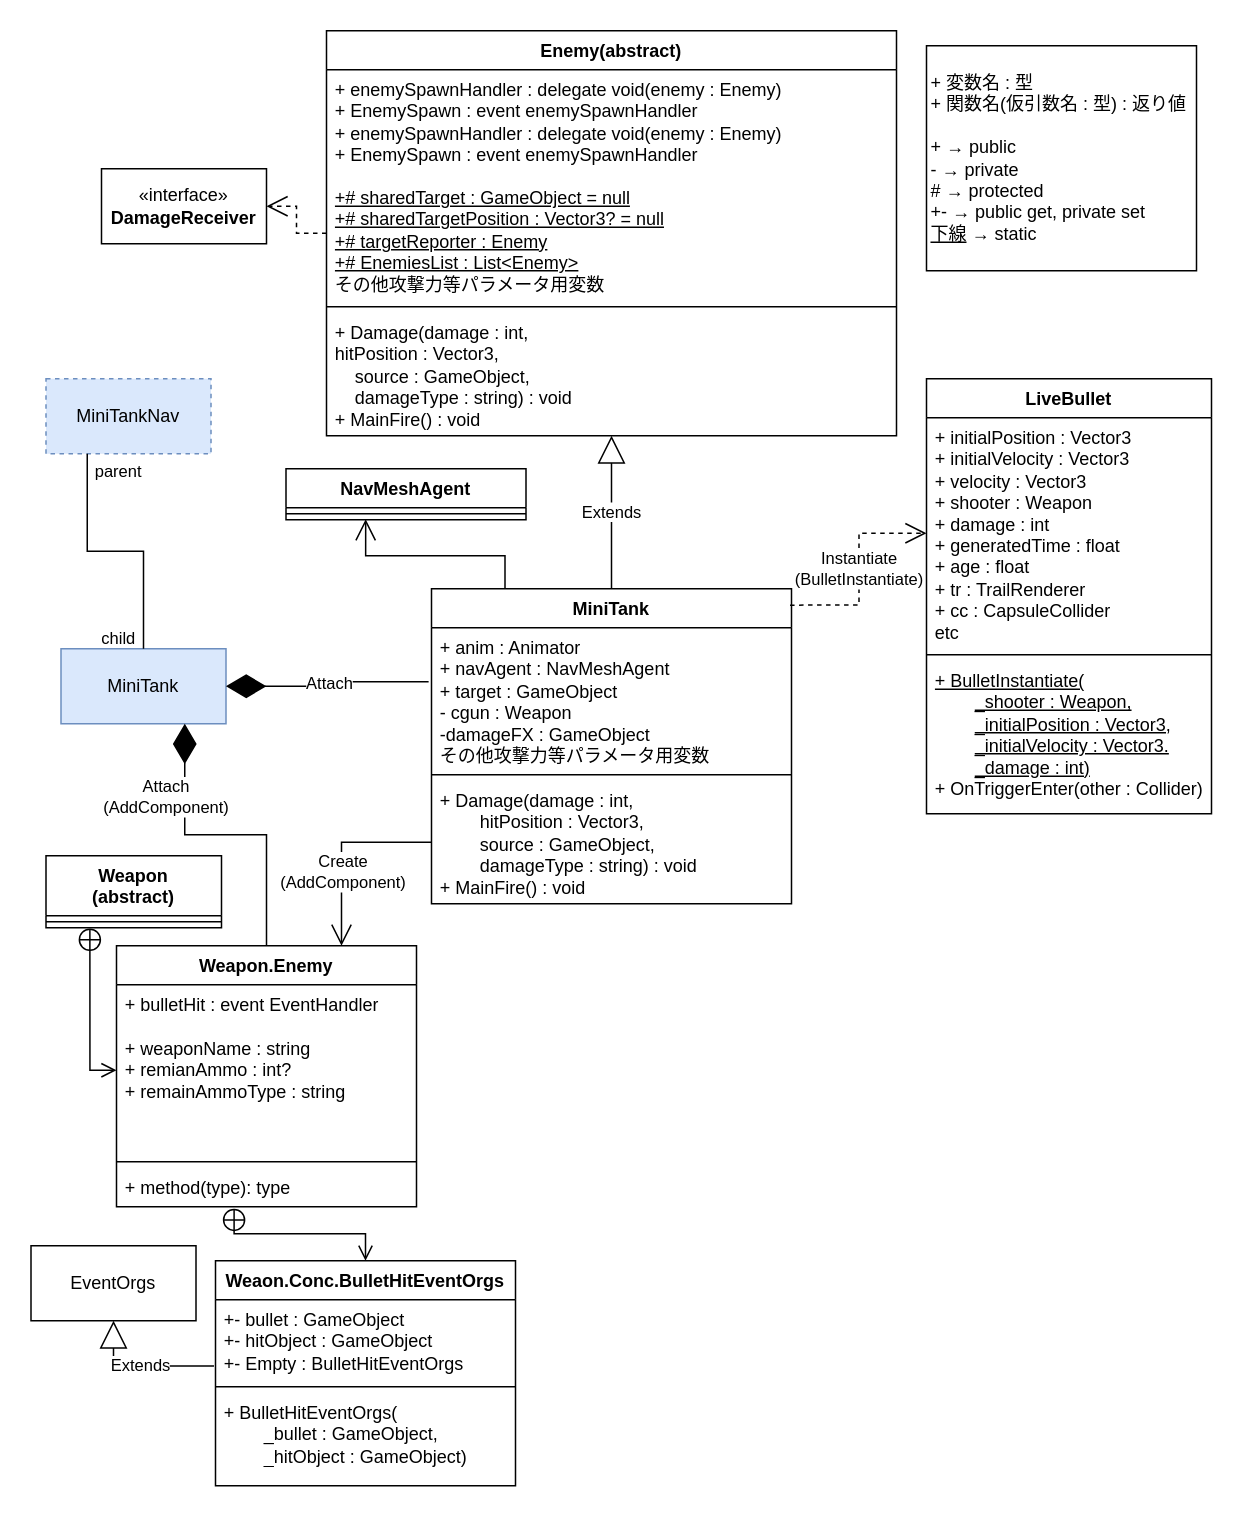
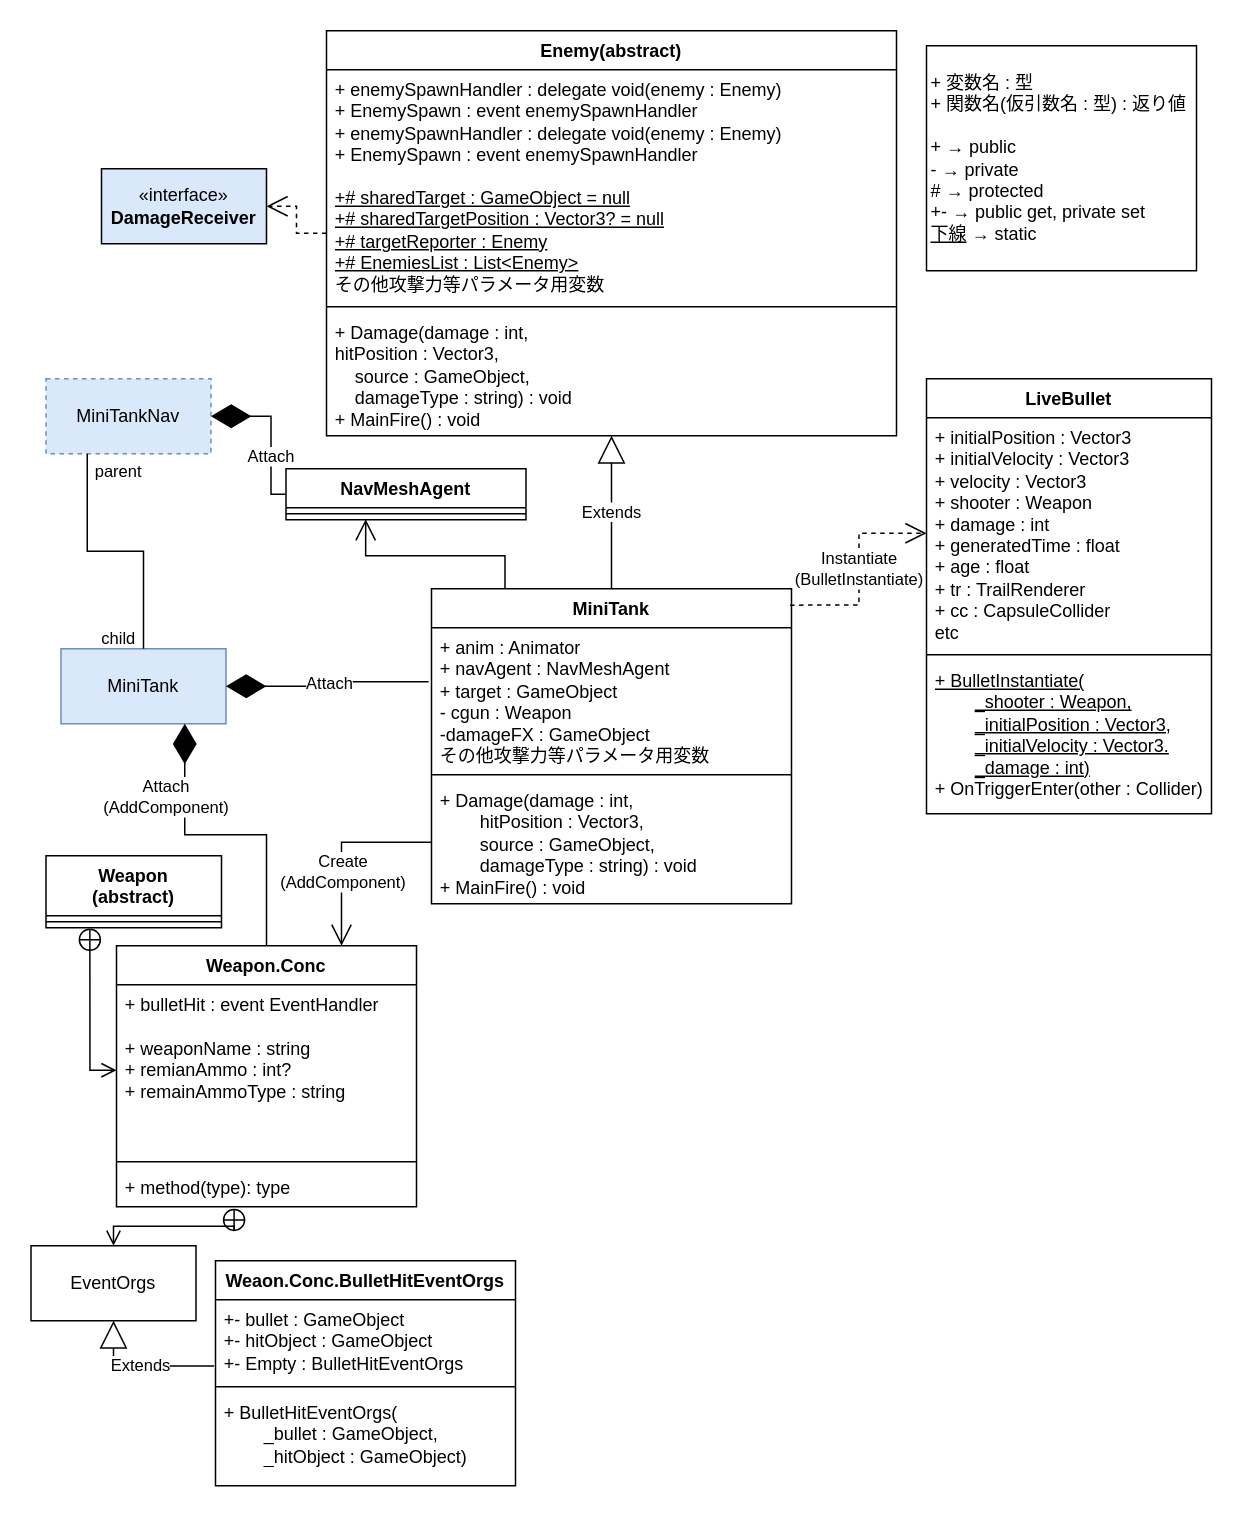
node "«interface» DamageReceiver": fillcolor #ffffff -> #dae8fc
edge "NavMeshAgent" -> "MiniTankNav": added, label "Attach"
node "Weapon.Enemy": label "Weapon.Enemy" -> "Weapon.Conc"
edge "+ method(type): type" -- "Weaon.Conc.BulletHitEventOrgs": now "+ method(type): type" -- "EventOrgs"
